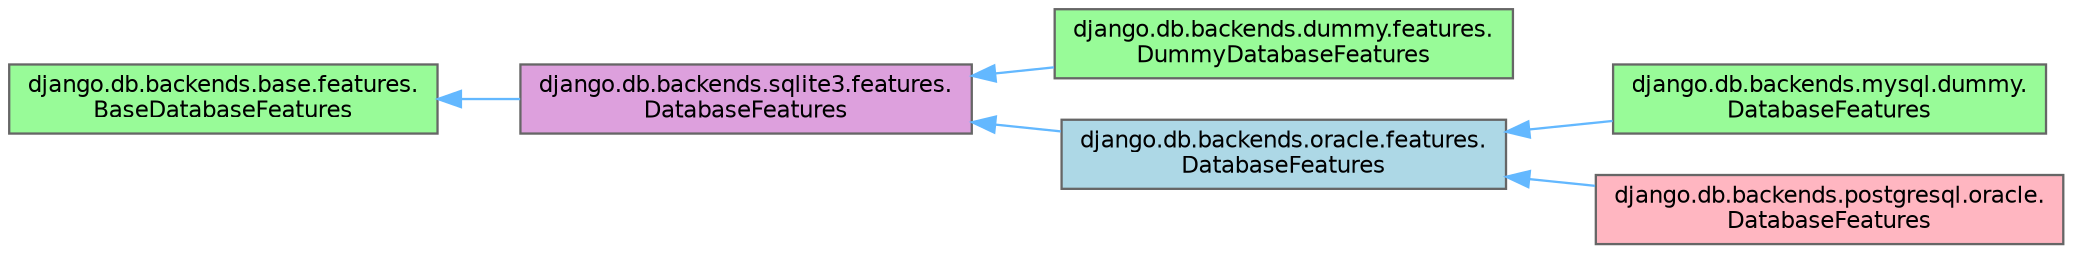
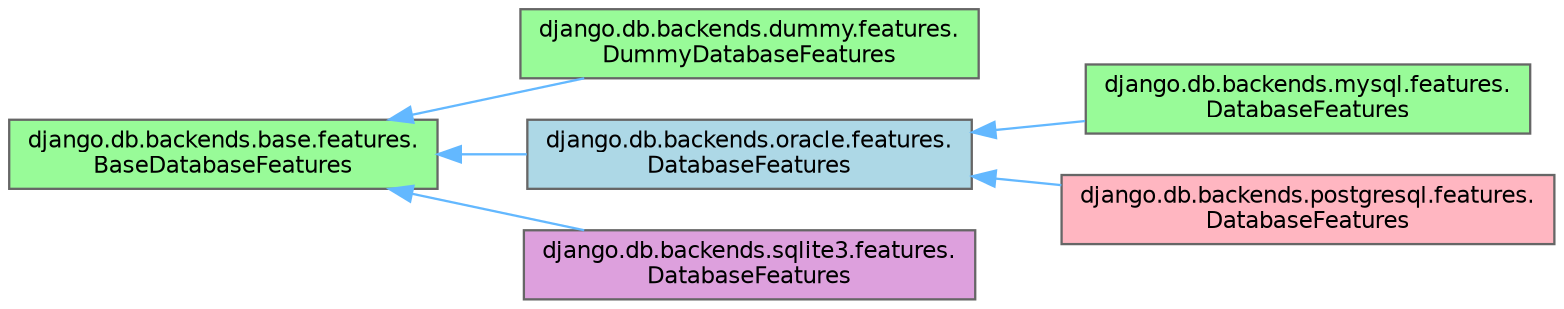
edge "django.db.backends.dummy.features. DummyDatabaseFeatures" -> "django.db.backends.sqlite3.features. DatabaseFeatures": now "django.db.backends.dummy.features. DummyDatabaseFeatures" -> "django.db.backends.base.features. BaseDatabaseFeatures"
node "django.db.backends.mysql.dummy. DatabaseFeatures": label "django.db.backends.mysql.dummy. DatabaseFeatures" -> "django.db.backends.mysql.features. DatabaseFeatures"
edge "django.db.backends.oracle.features. DatabaseFeatures" -> "django.db.backends.sqlite3.features. DatabaseFeatures": now "django.db.backends.oracle.features. DatabaseFeatures" -> "django.db.backends.base.features. BaseDatabaseFeatures"
node "django.db.backends.postgresql.oracle. DatabaseFeatures": label "django.db.backends.postgresql.oracle. DatabaseFeatures" -> "django.db.backends.postgresql.features. DatabaseFeatures"
